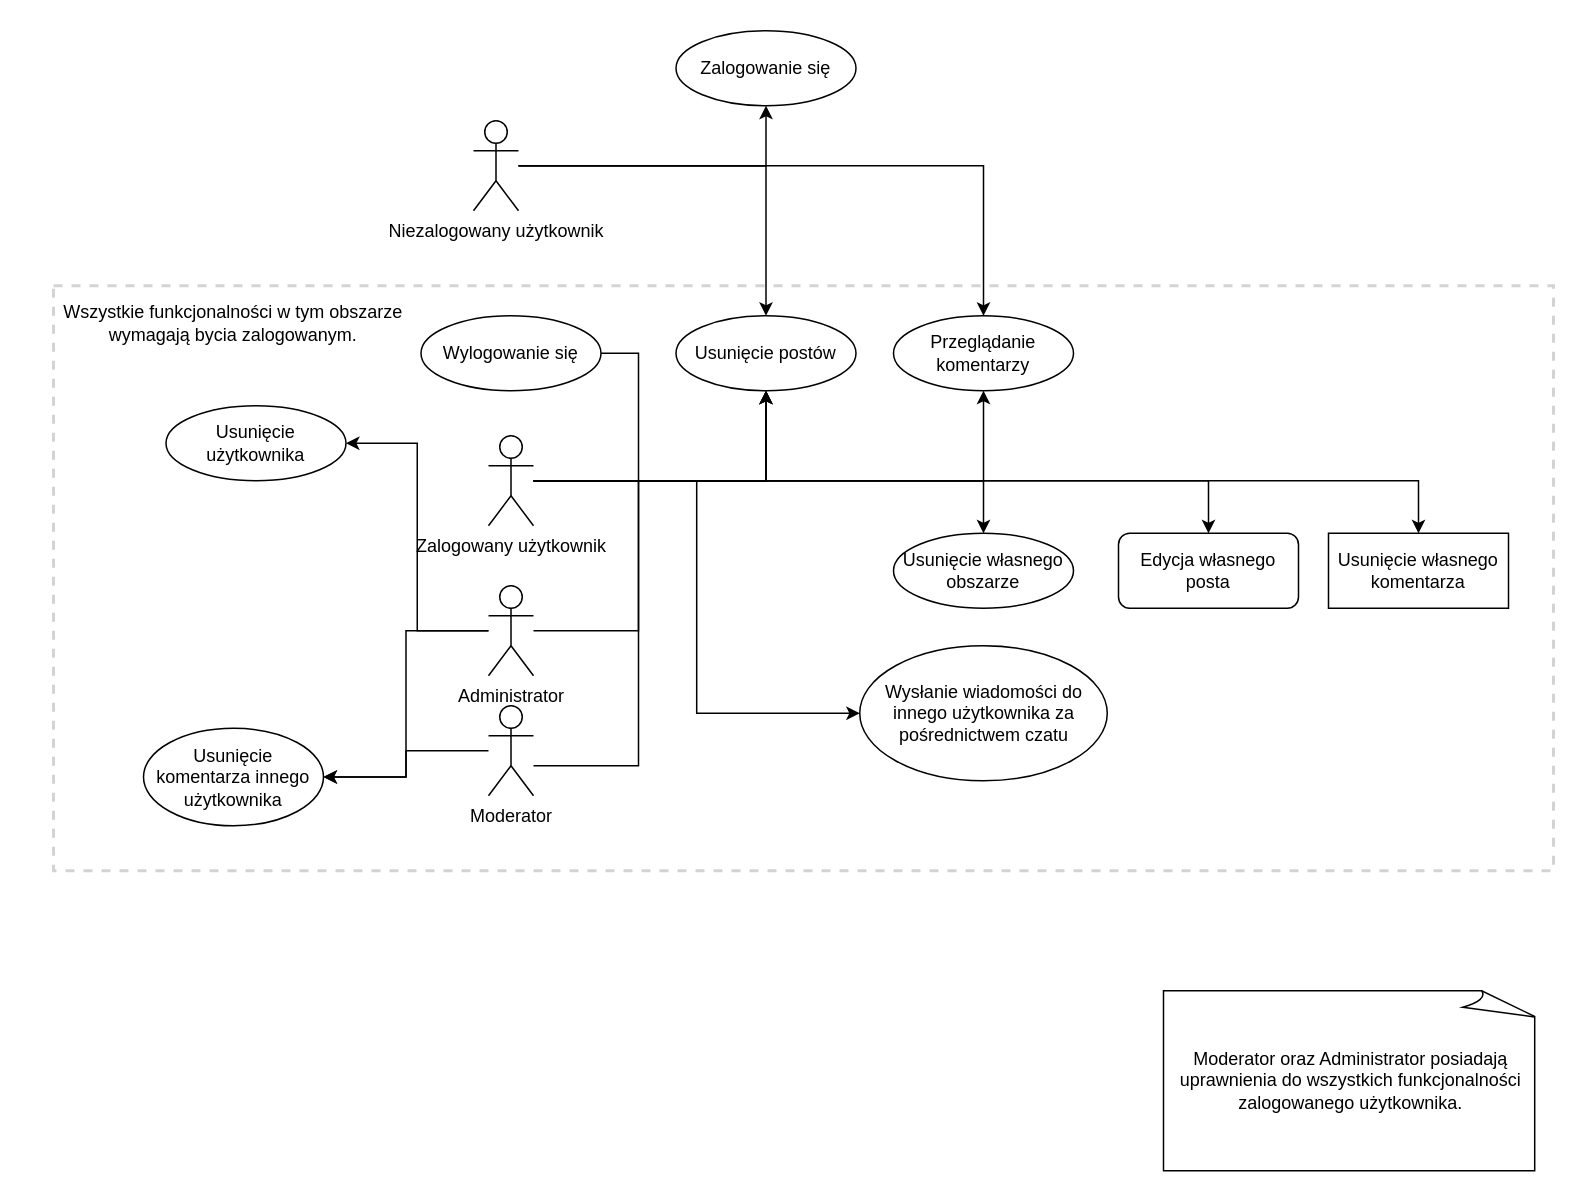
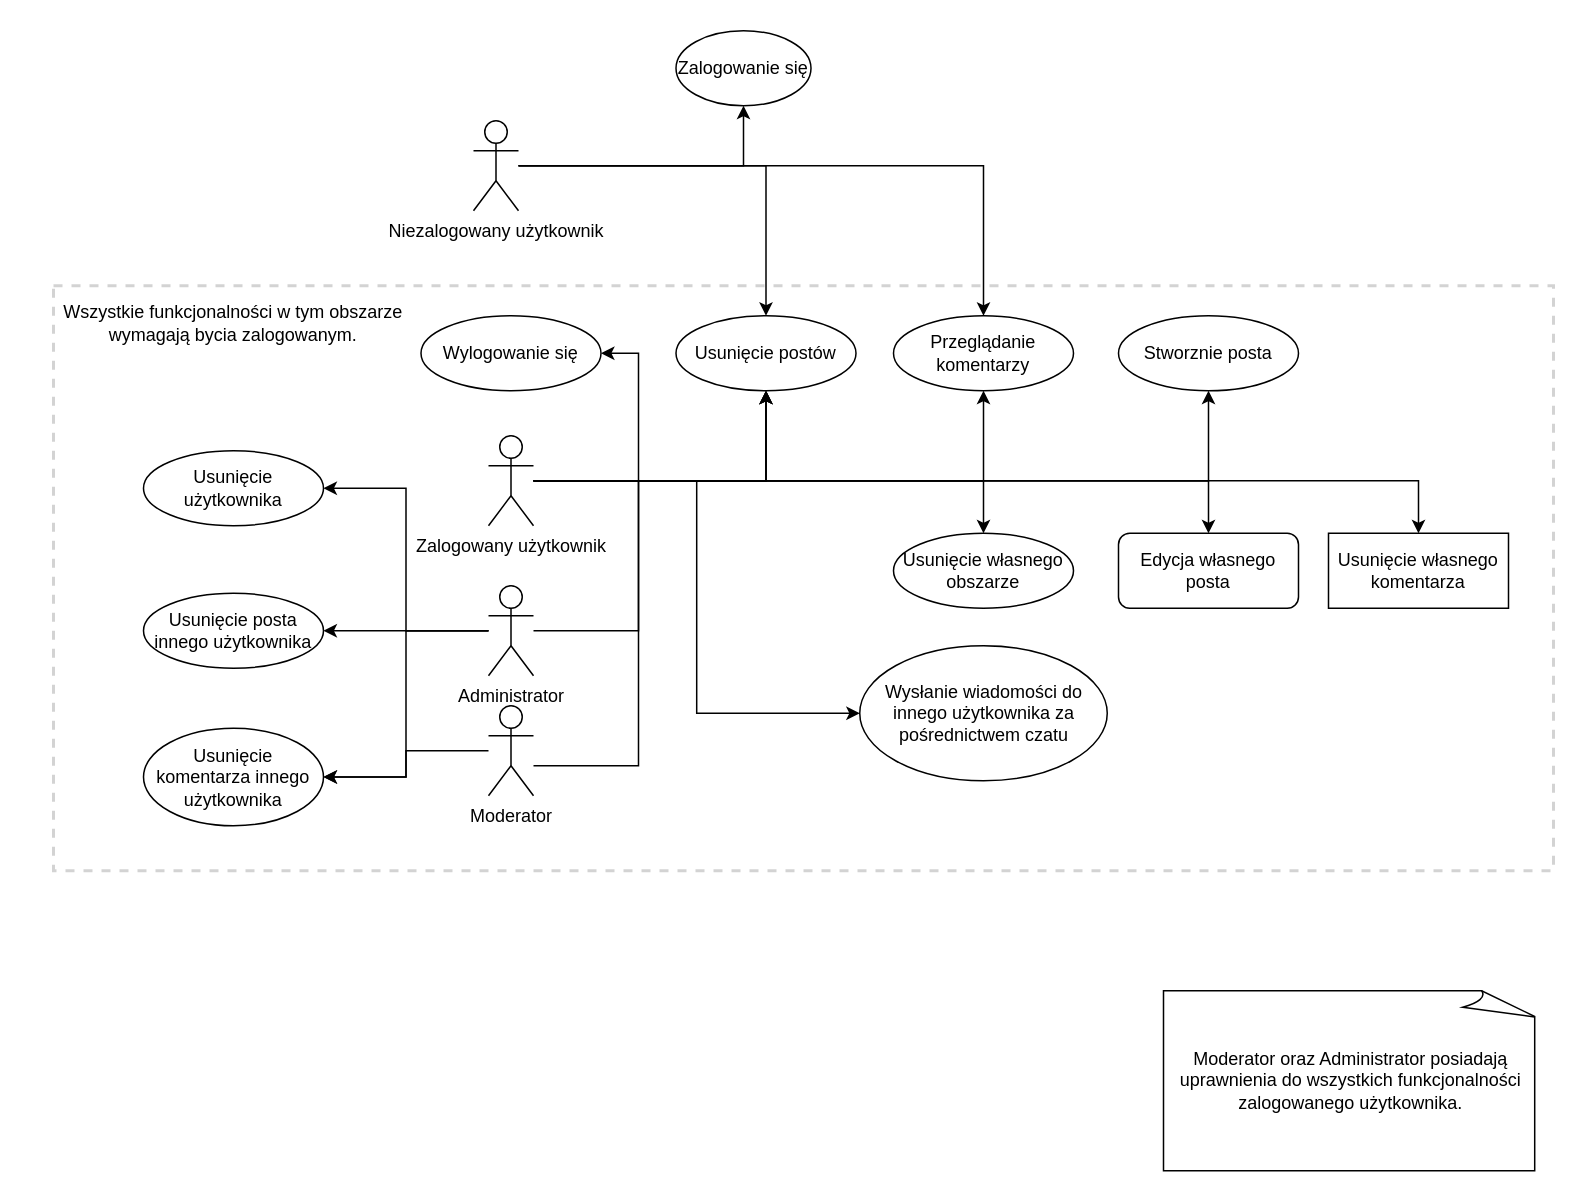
node "Zalogowanie się": size 180x75 -> 135x75
edge "Wylogowanie się" -- "Zalogowany użytkownik": arrowhead none -> classic
node "Stworznie posta": added
edge "Zalogowany użytkownik" -> "Stworznie posta": added
node "Usunięcie użytkownika": moved (256, 443) -> (233, 488)
node "Usunięcie posta innego użytkownika": added
edge "Administrator" -> "Usunięcie posta innego użytkownika": added
